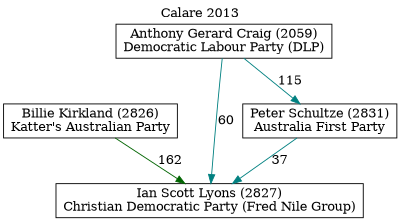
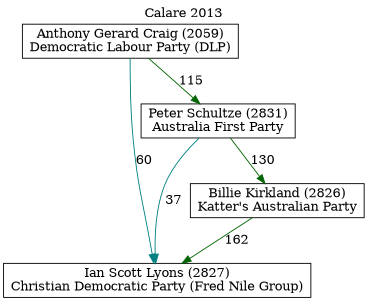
edge "Anthony Gerard Craig (2059) Democratic Labour Party (DLP)" -> "Peter Schultze (2831) Australia First Party": color teal -> darkgreen
edge "Peter Schultze (2831) Australia First Party" -> "Billie Kirkland (2826) Katter's Australian Party": added, label "130"
